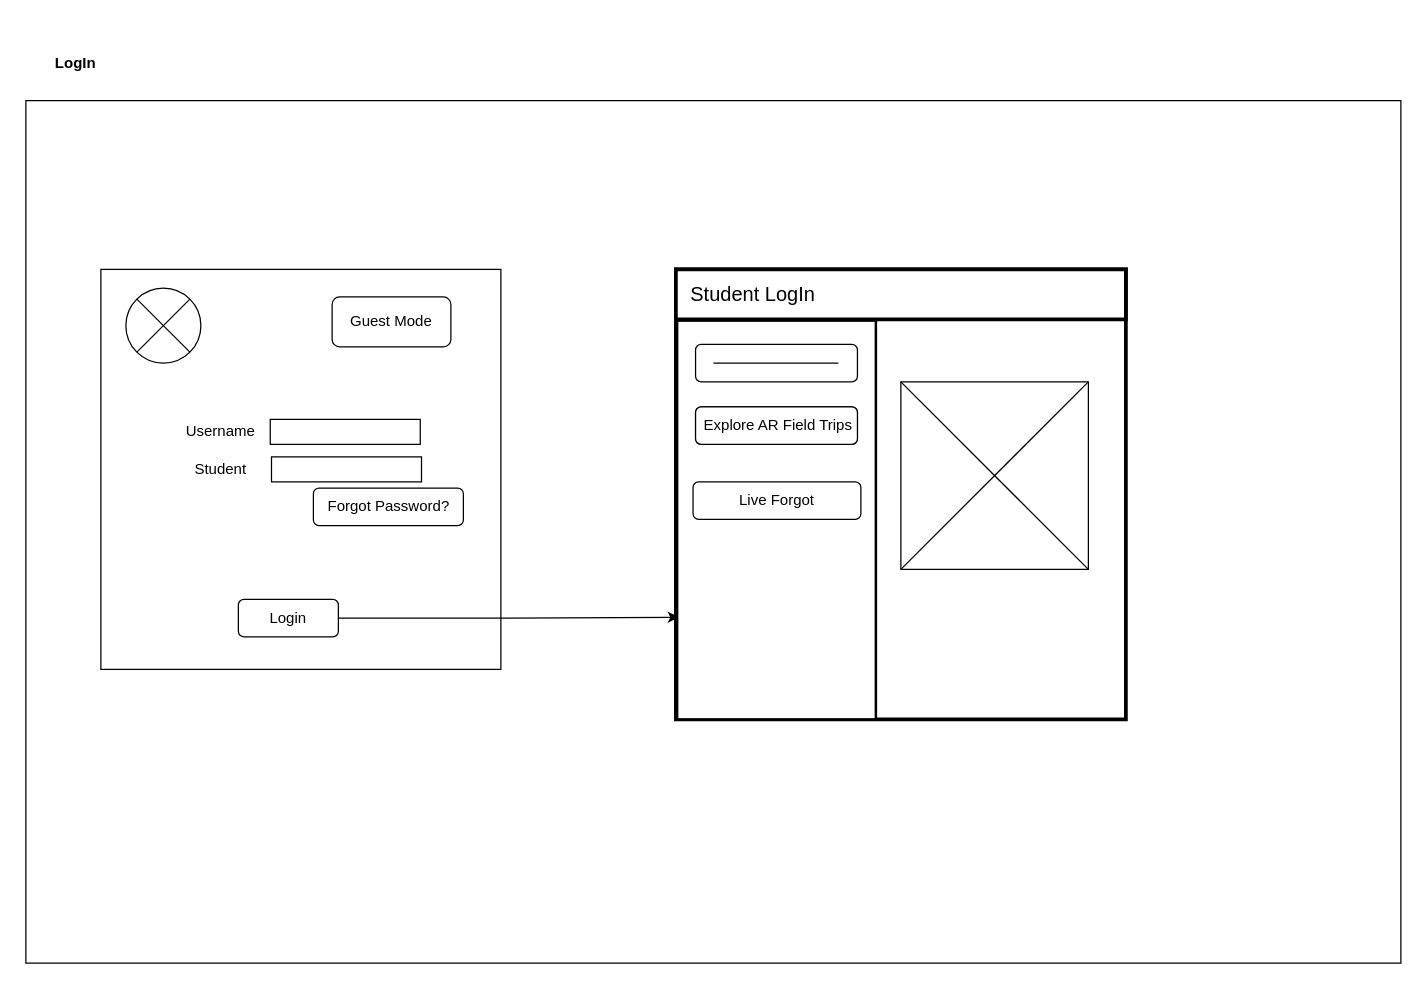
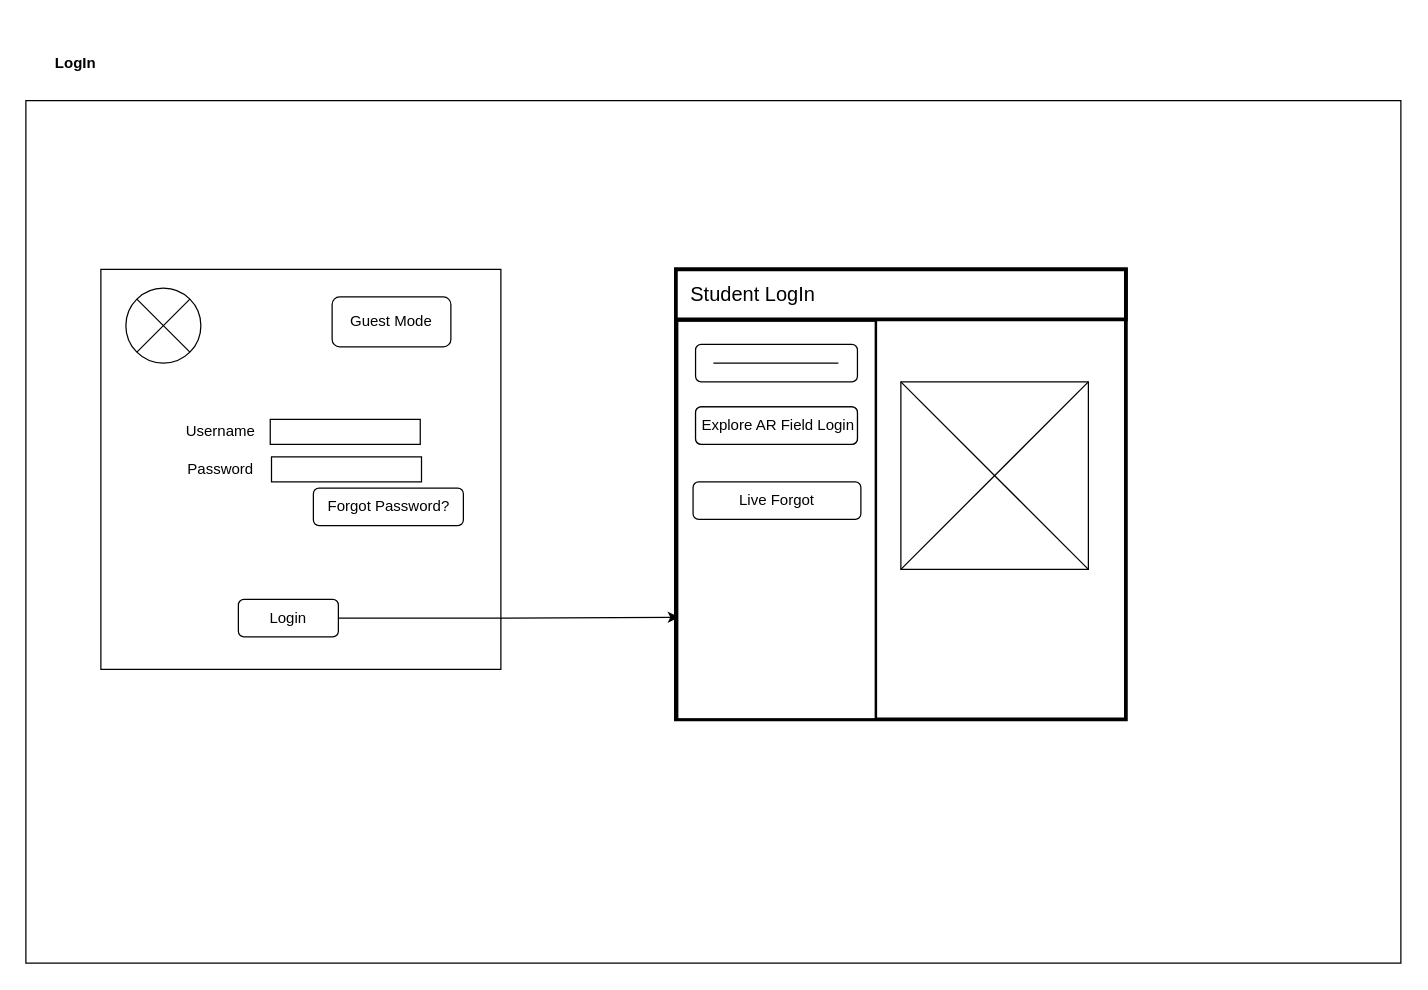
node "Explore AR Field Trips": label "Explore AR Field Trips" -> "Explore AR Field Login"
node "Student": label "Student" -> "Password"
